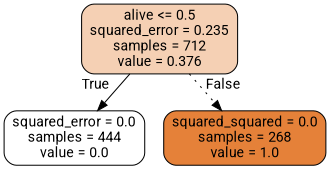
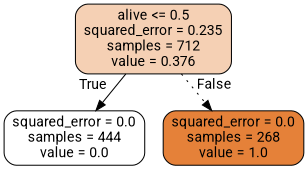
node "squared_squared = 0.0 samples = 268 value = 1.0": label "squared_squared = 0.0 samples = 268 value = 1.0" -> "squared_error = 0.0 samples = 268 value = 1.0"
